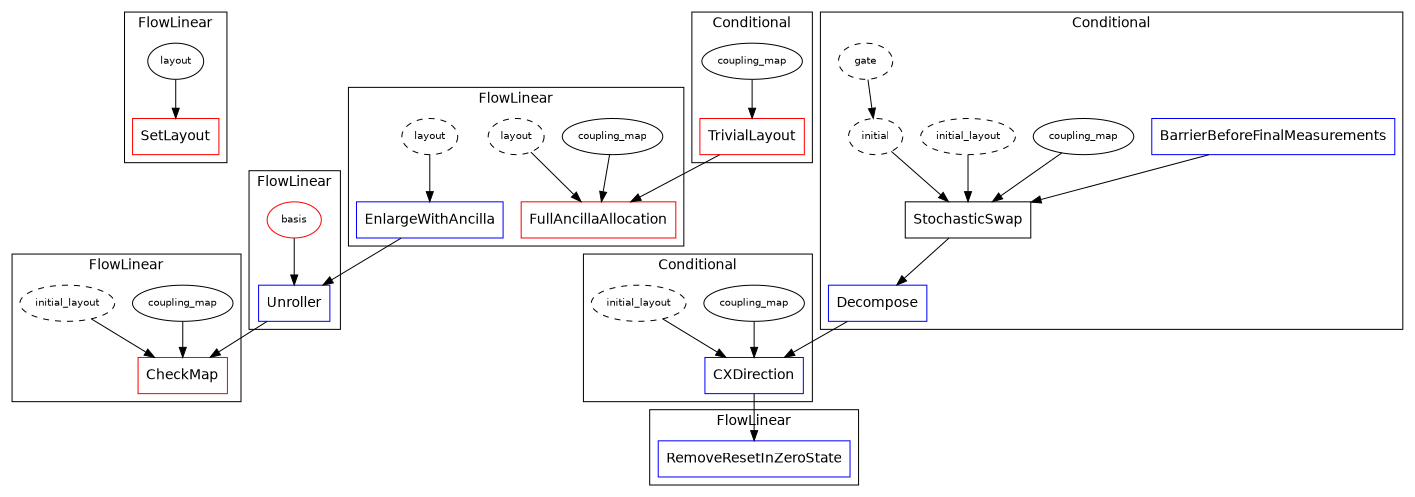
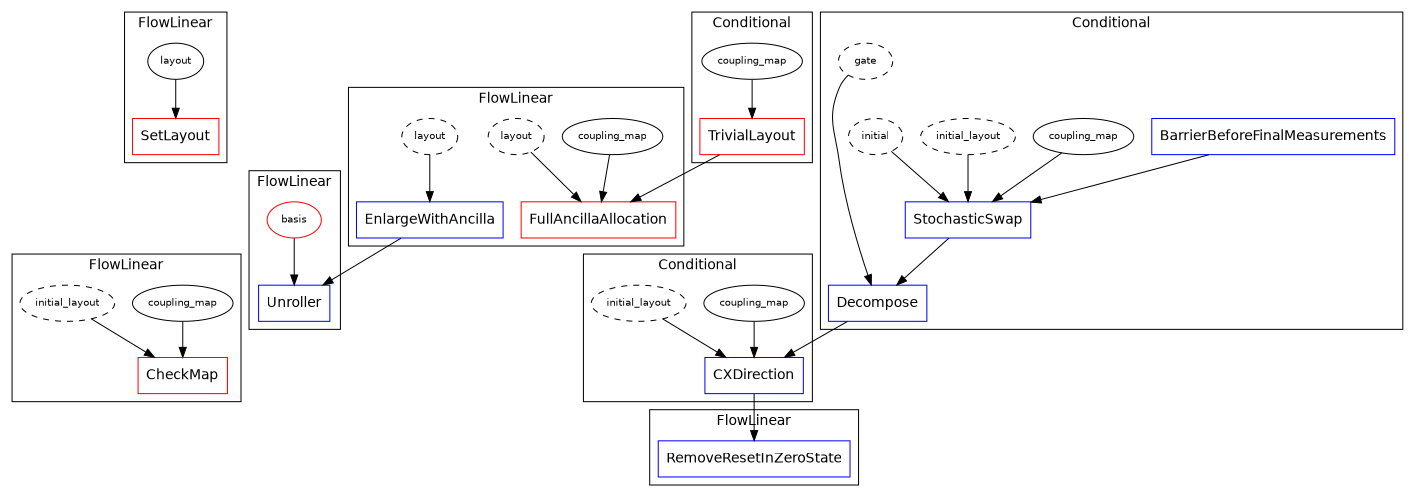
edge "gate" -> "initial": now "gate" -> "Decompose"
node "StochasticSwap": color black -> blue
edge "Unroller" -> "CheckMap": removed
